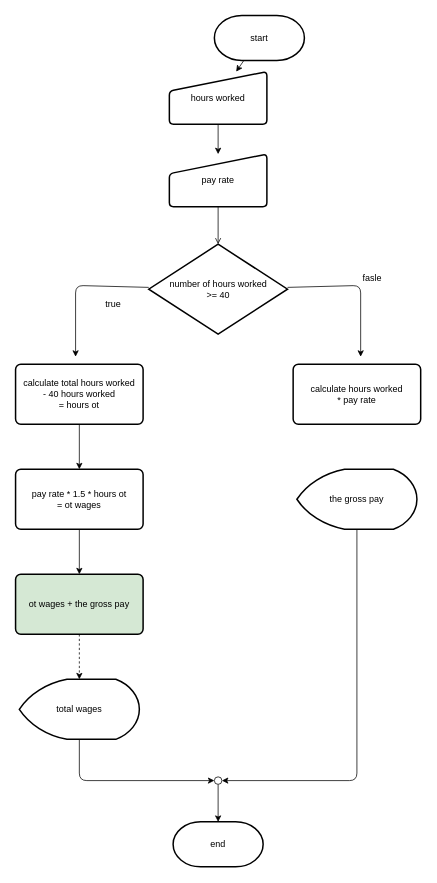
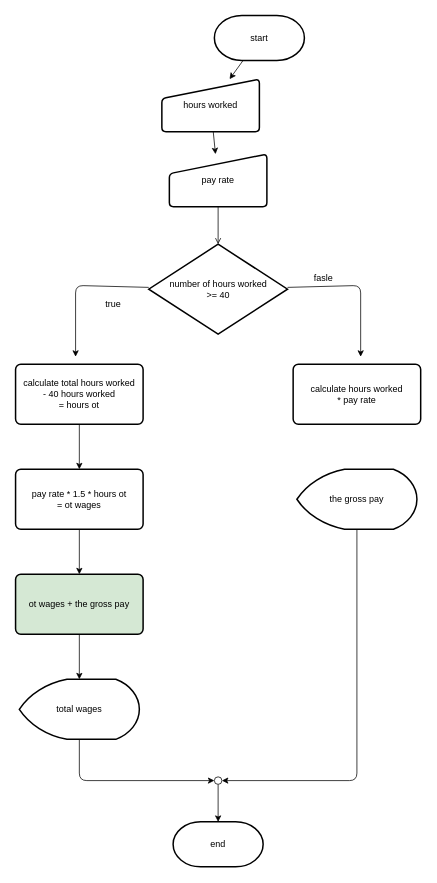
node "hours worked": moved (218, 98) -> (210, 105)
node "fasle": moved (372, 278) -> (323, 278)
edge "ot wages + the gross pay" -> "total wages": style dashed -> solid
